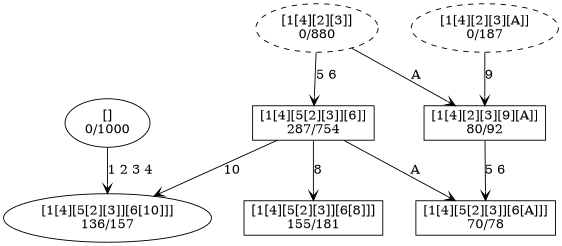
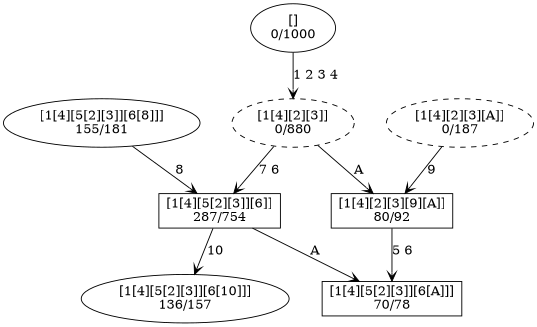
edge "[1[4][2][3]] 0/880" -> "[1[4][5[2][3]][6]] 287/754": label "5 6 " -> "7 6 "
edge "[] 0/1000" -> "[1[4][5[2][3]][6[10]]] 136/157": now "[] 0/1000" -> "[1[4][2][3]] 0/880"
edge "[1[4][5[2][3]][6]] 287/754" -> "[1[4][5[2][3]][6[8]]] 155/181": reversed
node "[1[4][5[2][3]][6[8]]] 155/181": shape box -> ellipse
